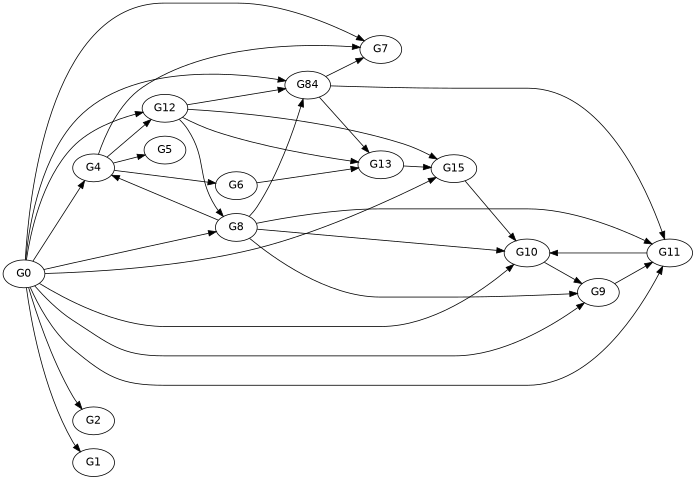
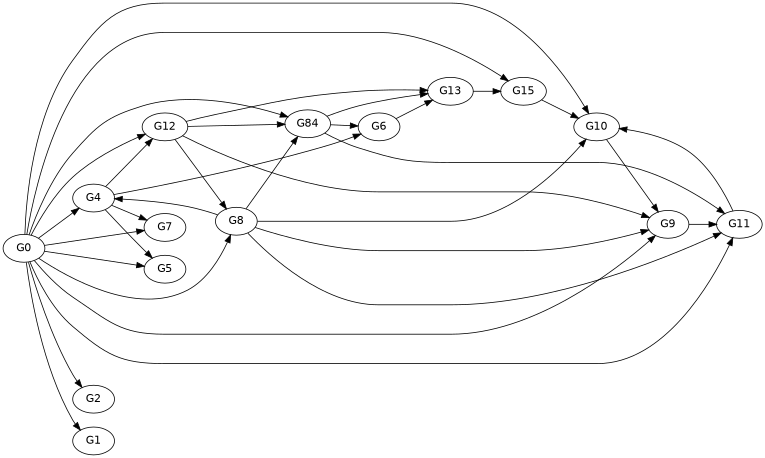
edge "G84" -> "G7": now "G84" -> "G6"
edge "G12" -> "G15": now "G12" -> "G9"
edge "G0" -> "G5": added
